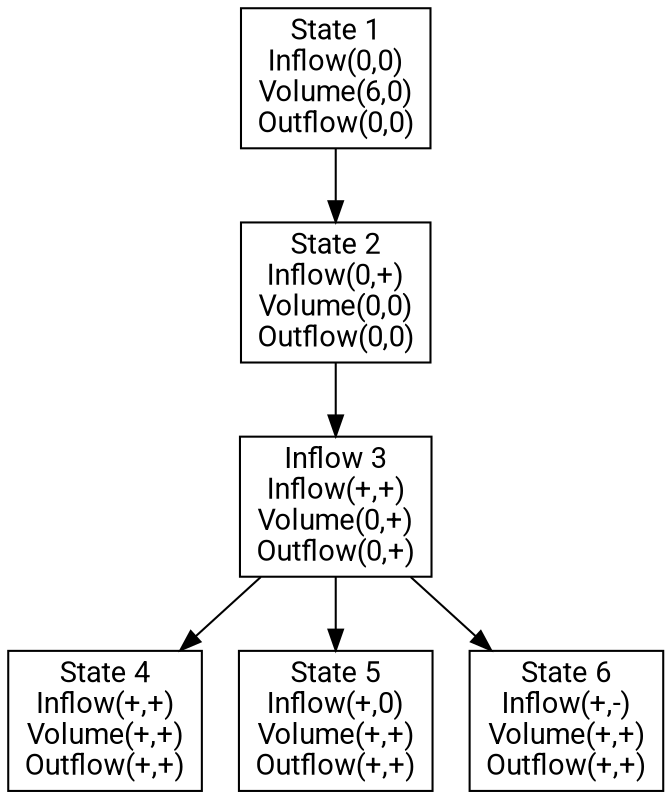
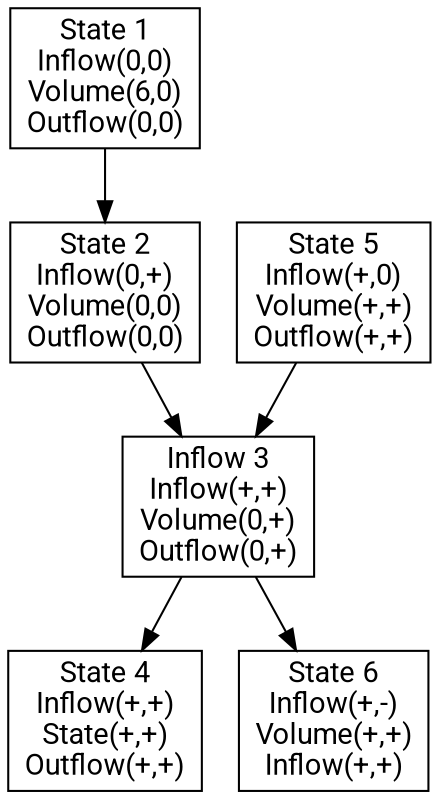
edge "Inflow 3 Inflow(+,+) Volume(0,+) Outflow(0,+)" -> "State 5 Inflow(+,0) Volume(+,+) Outflow(+,+)": reversed
node "State 4 Inflow(+,+) Volume(+,+) Outflow(+,+)": label "State 4 Inflow(+,+) Volume(+,+) Outflow(+,+)" -> "State 4 Inflow(+,+) State(+,+) Outflow(+,+)"
node "State 6 Inflow(+,-) Volume(+,+) Outflow(+,+)": label "State 6 Inflow(+,-) Volume(+,+) Outflow(+,+)" -> "State 6 Inflow(+,-) Volume(+,+) Inflow(+,+)"
